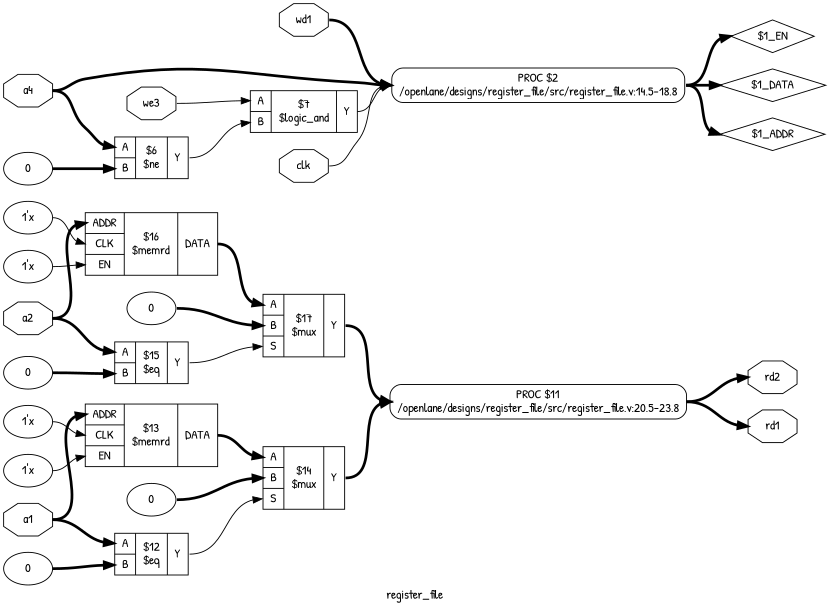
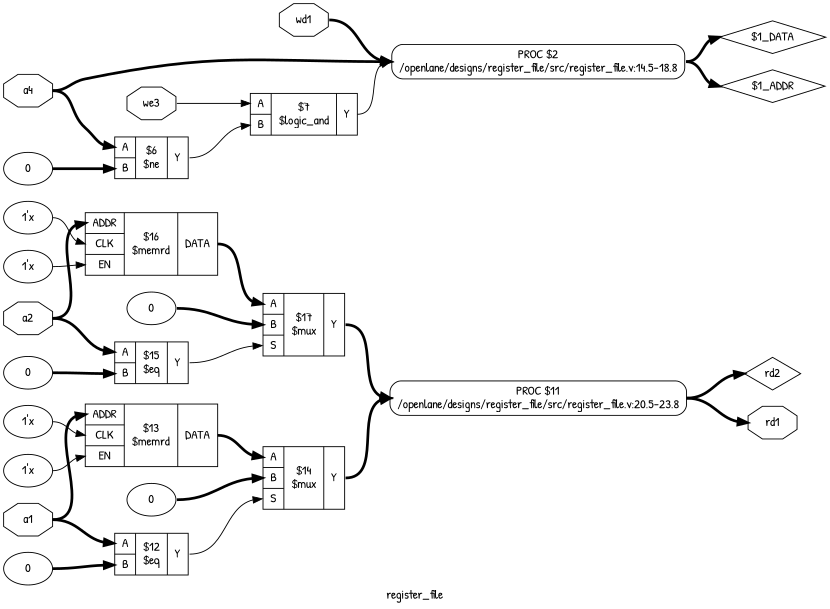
node "$1_EN": removed
node "clk": removed
node "rd2": shape octagon -> diamond
